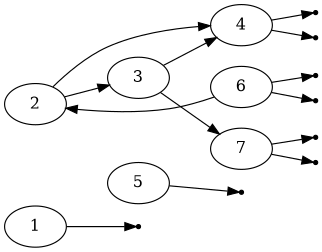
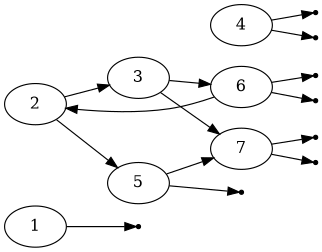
edge "2" -> "4": now "2" -> "5"
edge "3" -> "4": now "3" -> "6"
edge "5" -> "7": added
